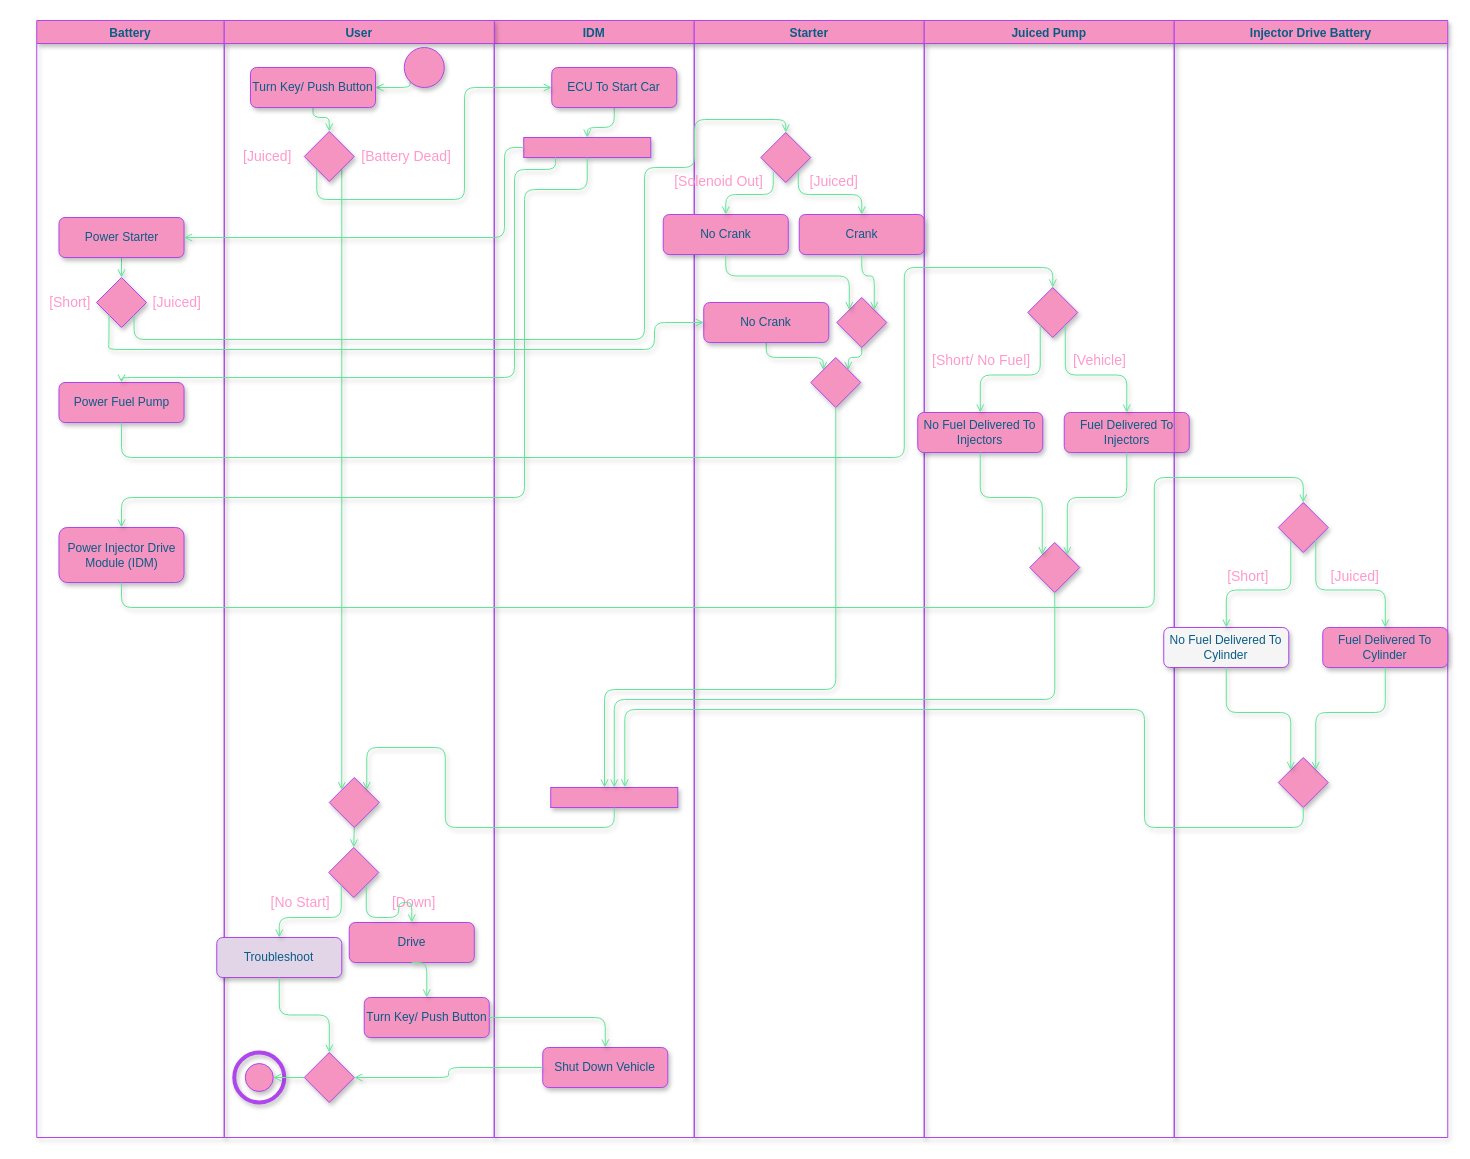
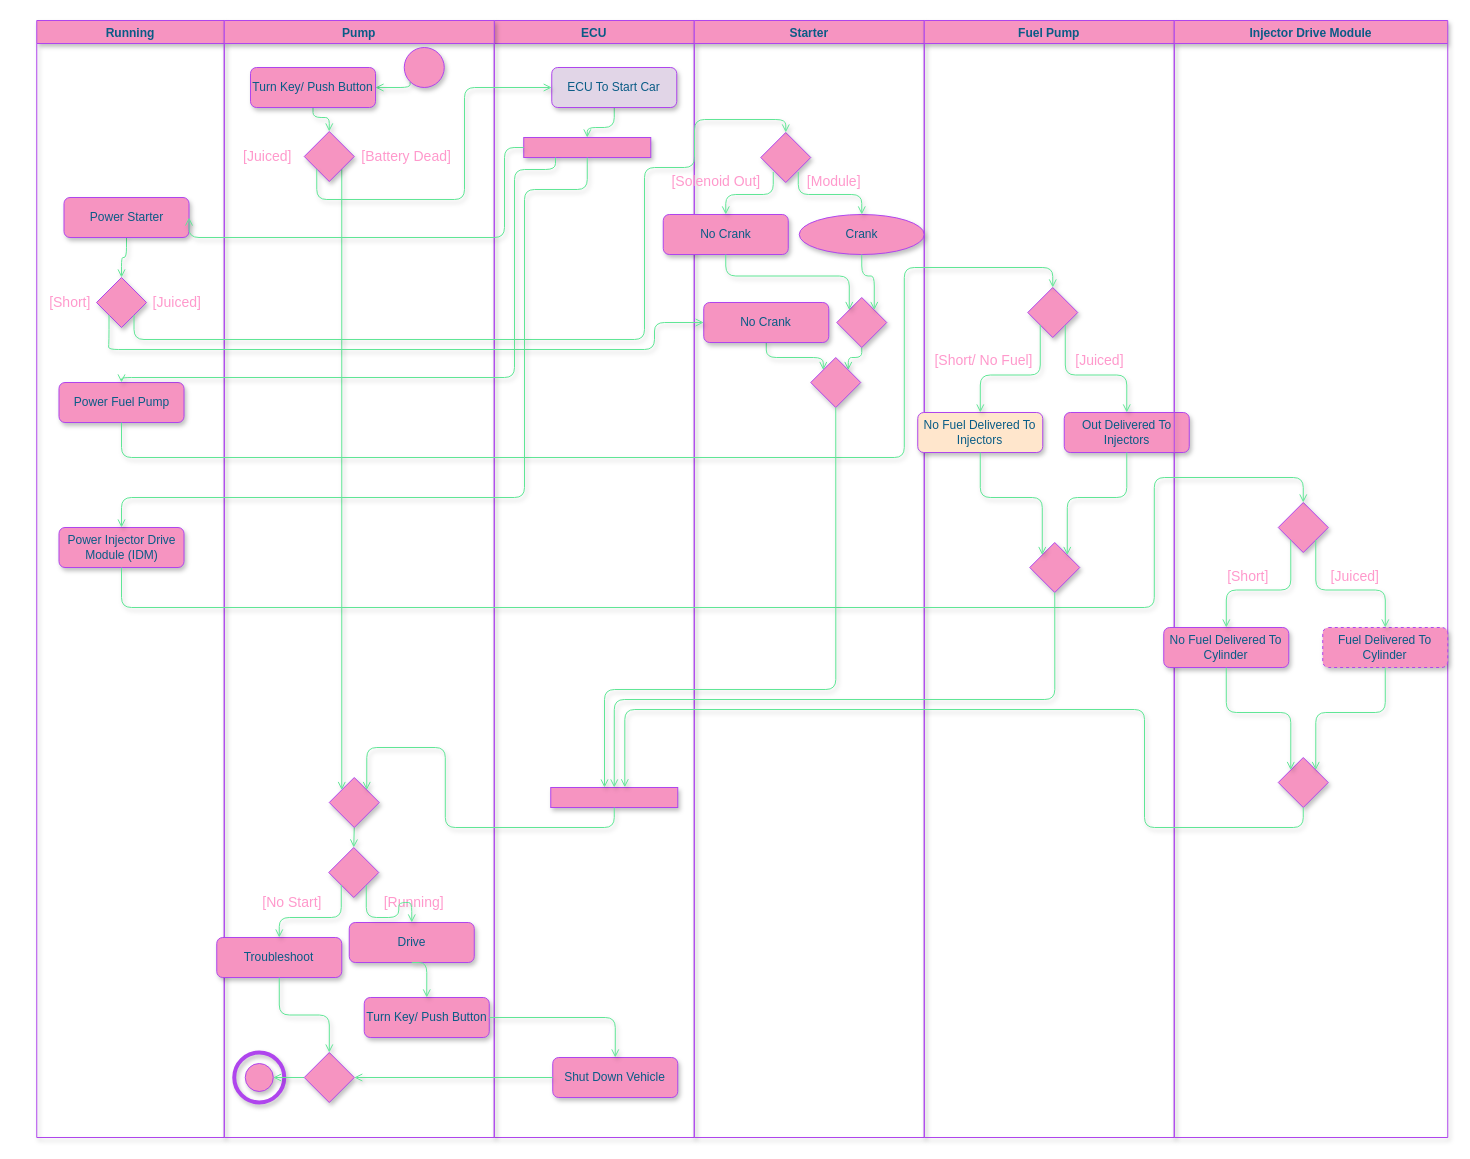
node "Battery": label "Battery" -> "Running"
node "User": label "User" -> "Pump"
node "IDM": label "IDM" -> "ECU"
node "Juiced Pump": label "Juiced Pump" -> "Fuel Pump"
node "Injector Drive Battery": label "Injector Drive Battery" -> "Injector Drive Module"
node "ECU To Start Car": fillcolor #f694c1 -> #e1d5e7
node "[Solenoid Out] [Juiced]": label "[Solenoid Out] [Juiced]" -> "[Solenoid Out] [Module]"
node "Crank": shape rounded rectangle -> ellipse
node "Power Starter": moved (122, 238) -> (127, 218)
node "[Short/ No Fuel] [Vehicle]": label "[Short/ No Fuel] [Vehicle]" -> "[Short/ No Fuel] [Juiced]"
node "No Fuel Delivered To Injectors": fillcolor #f694c1 -> #ffe6cc
node "Fuel Delivered To Injectors": label "Fuel Delivered To Injectors" -> "Out Delivered To Injectors"
node "Power Injector Drive Module (IDM)": size 125x55 -> 125x40
node "No Fuel Delivered To Cylinder": fillcolor #f5f5f5 -> #f694c1
node "Fuel Delivered To Cylinder": style solid -> dashed
node "[No Start] [Down]": label "[No Start] [Down]" -> "[No Start] [Running]"
node "Troubleshoot": fillcolor #e1d5e7 -> #f694c1
node "Shut Down Vehicle": moved (605, 1068) -> (615, 1078)
